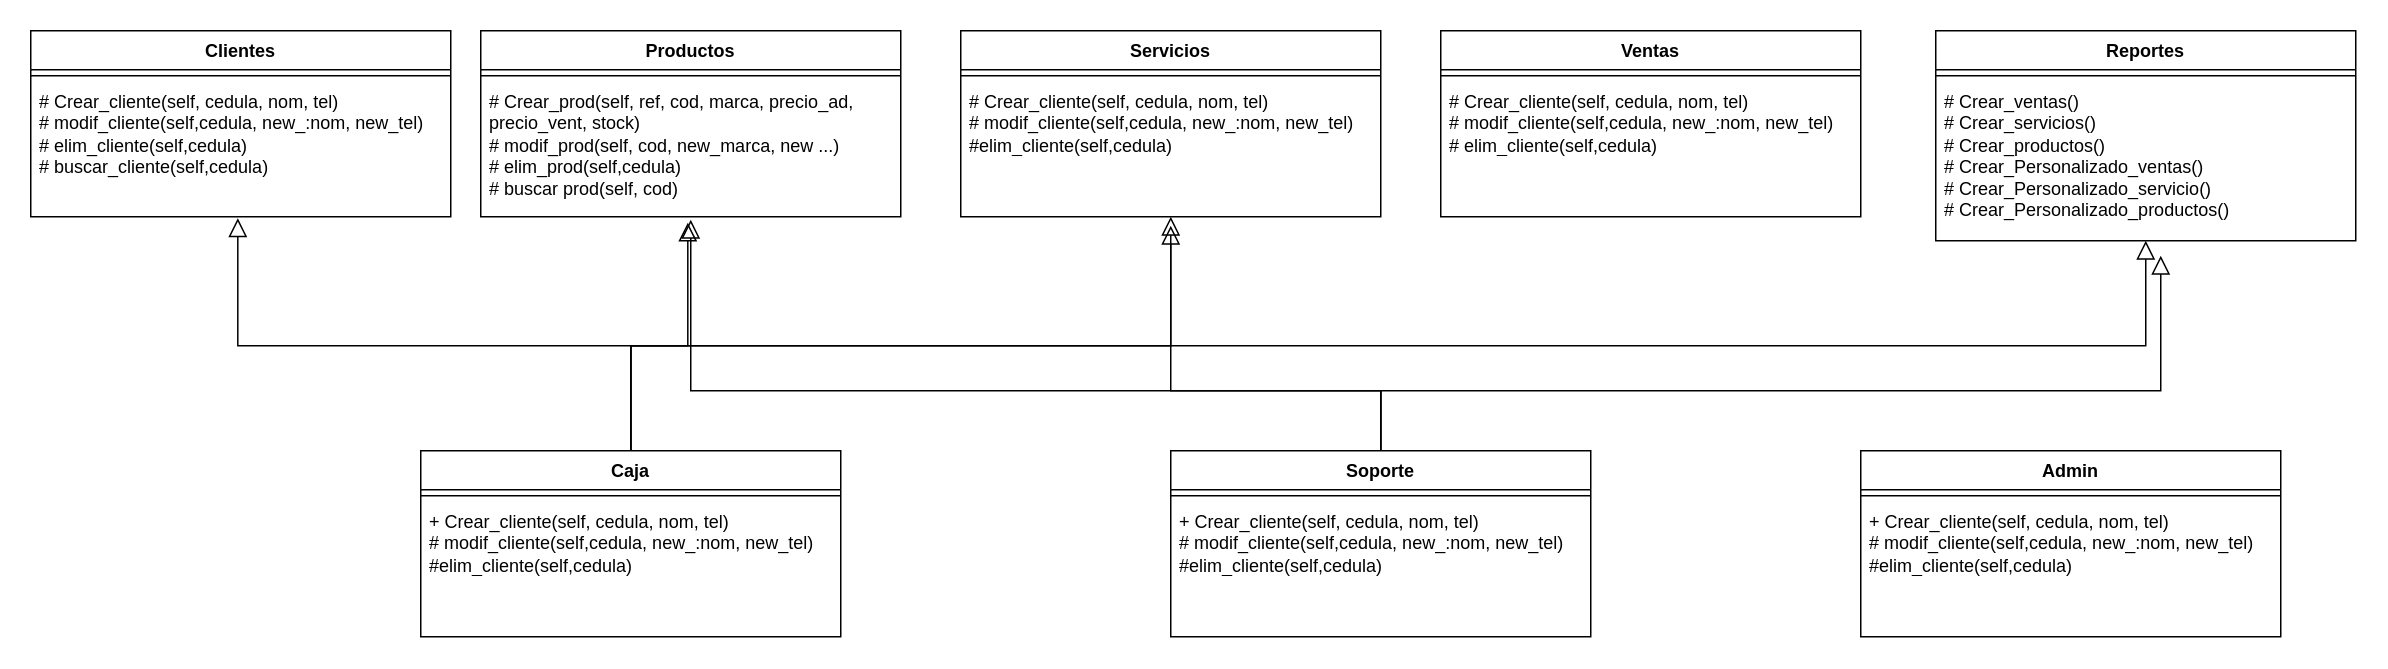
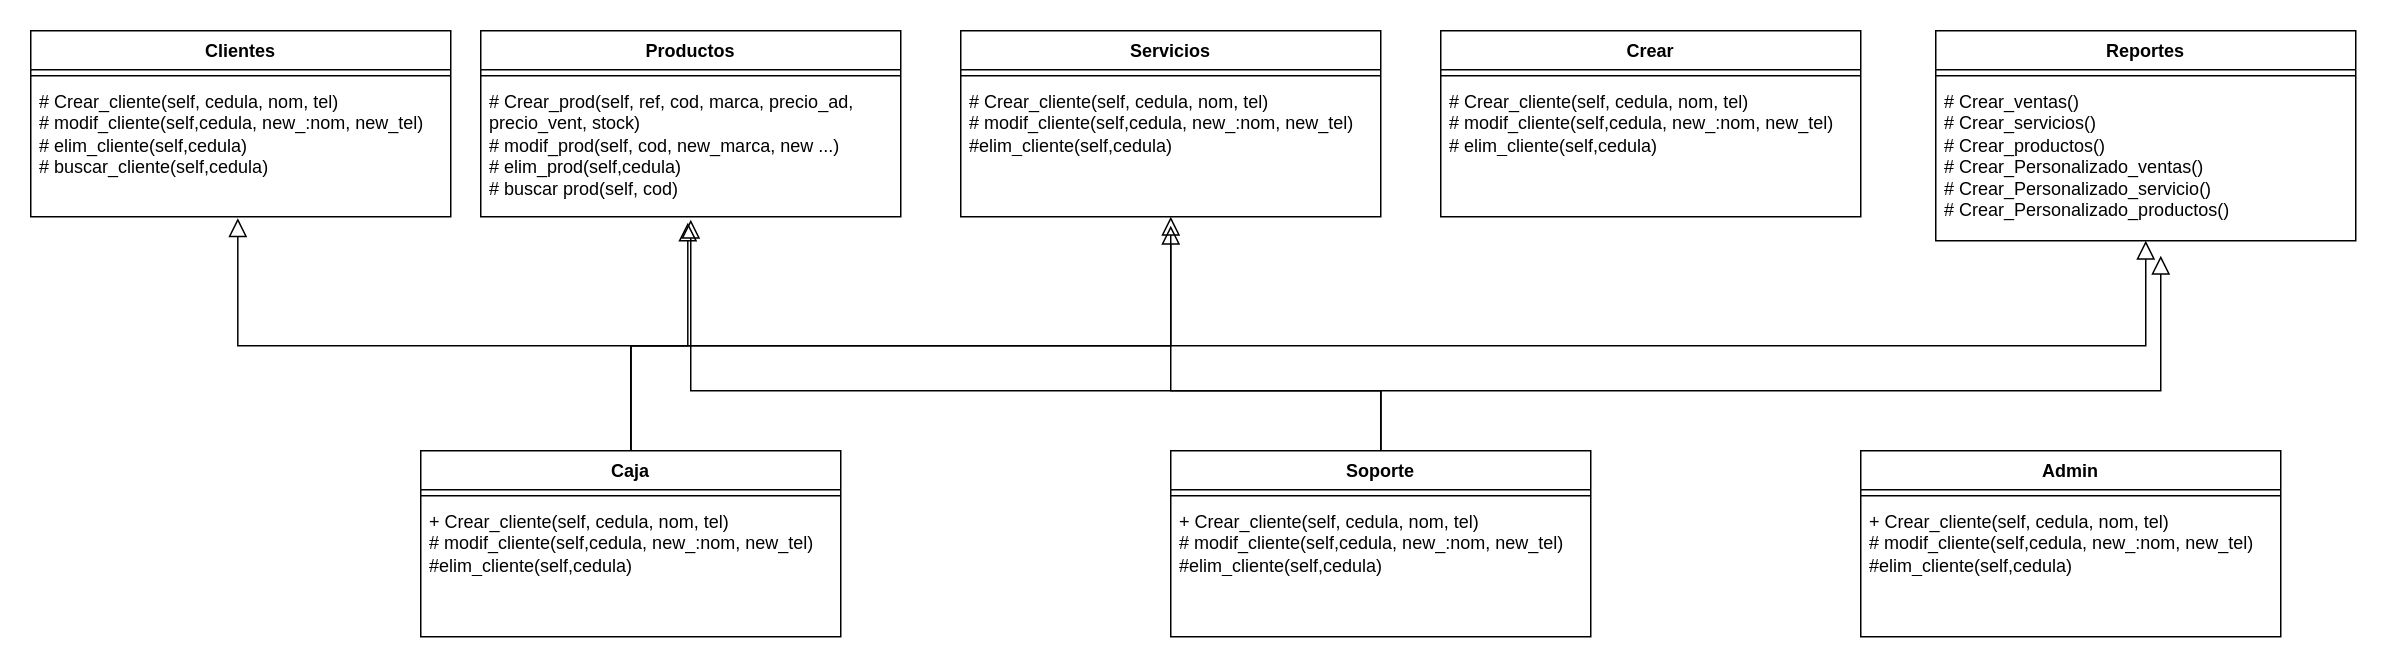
node "Ventas": label "Ventas" -> "Crear"
